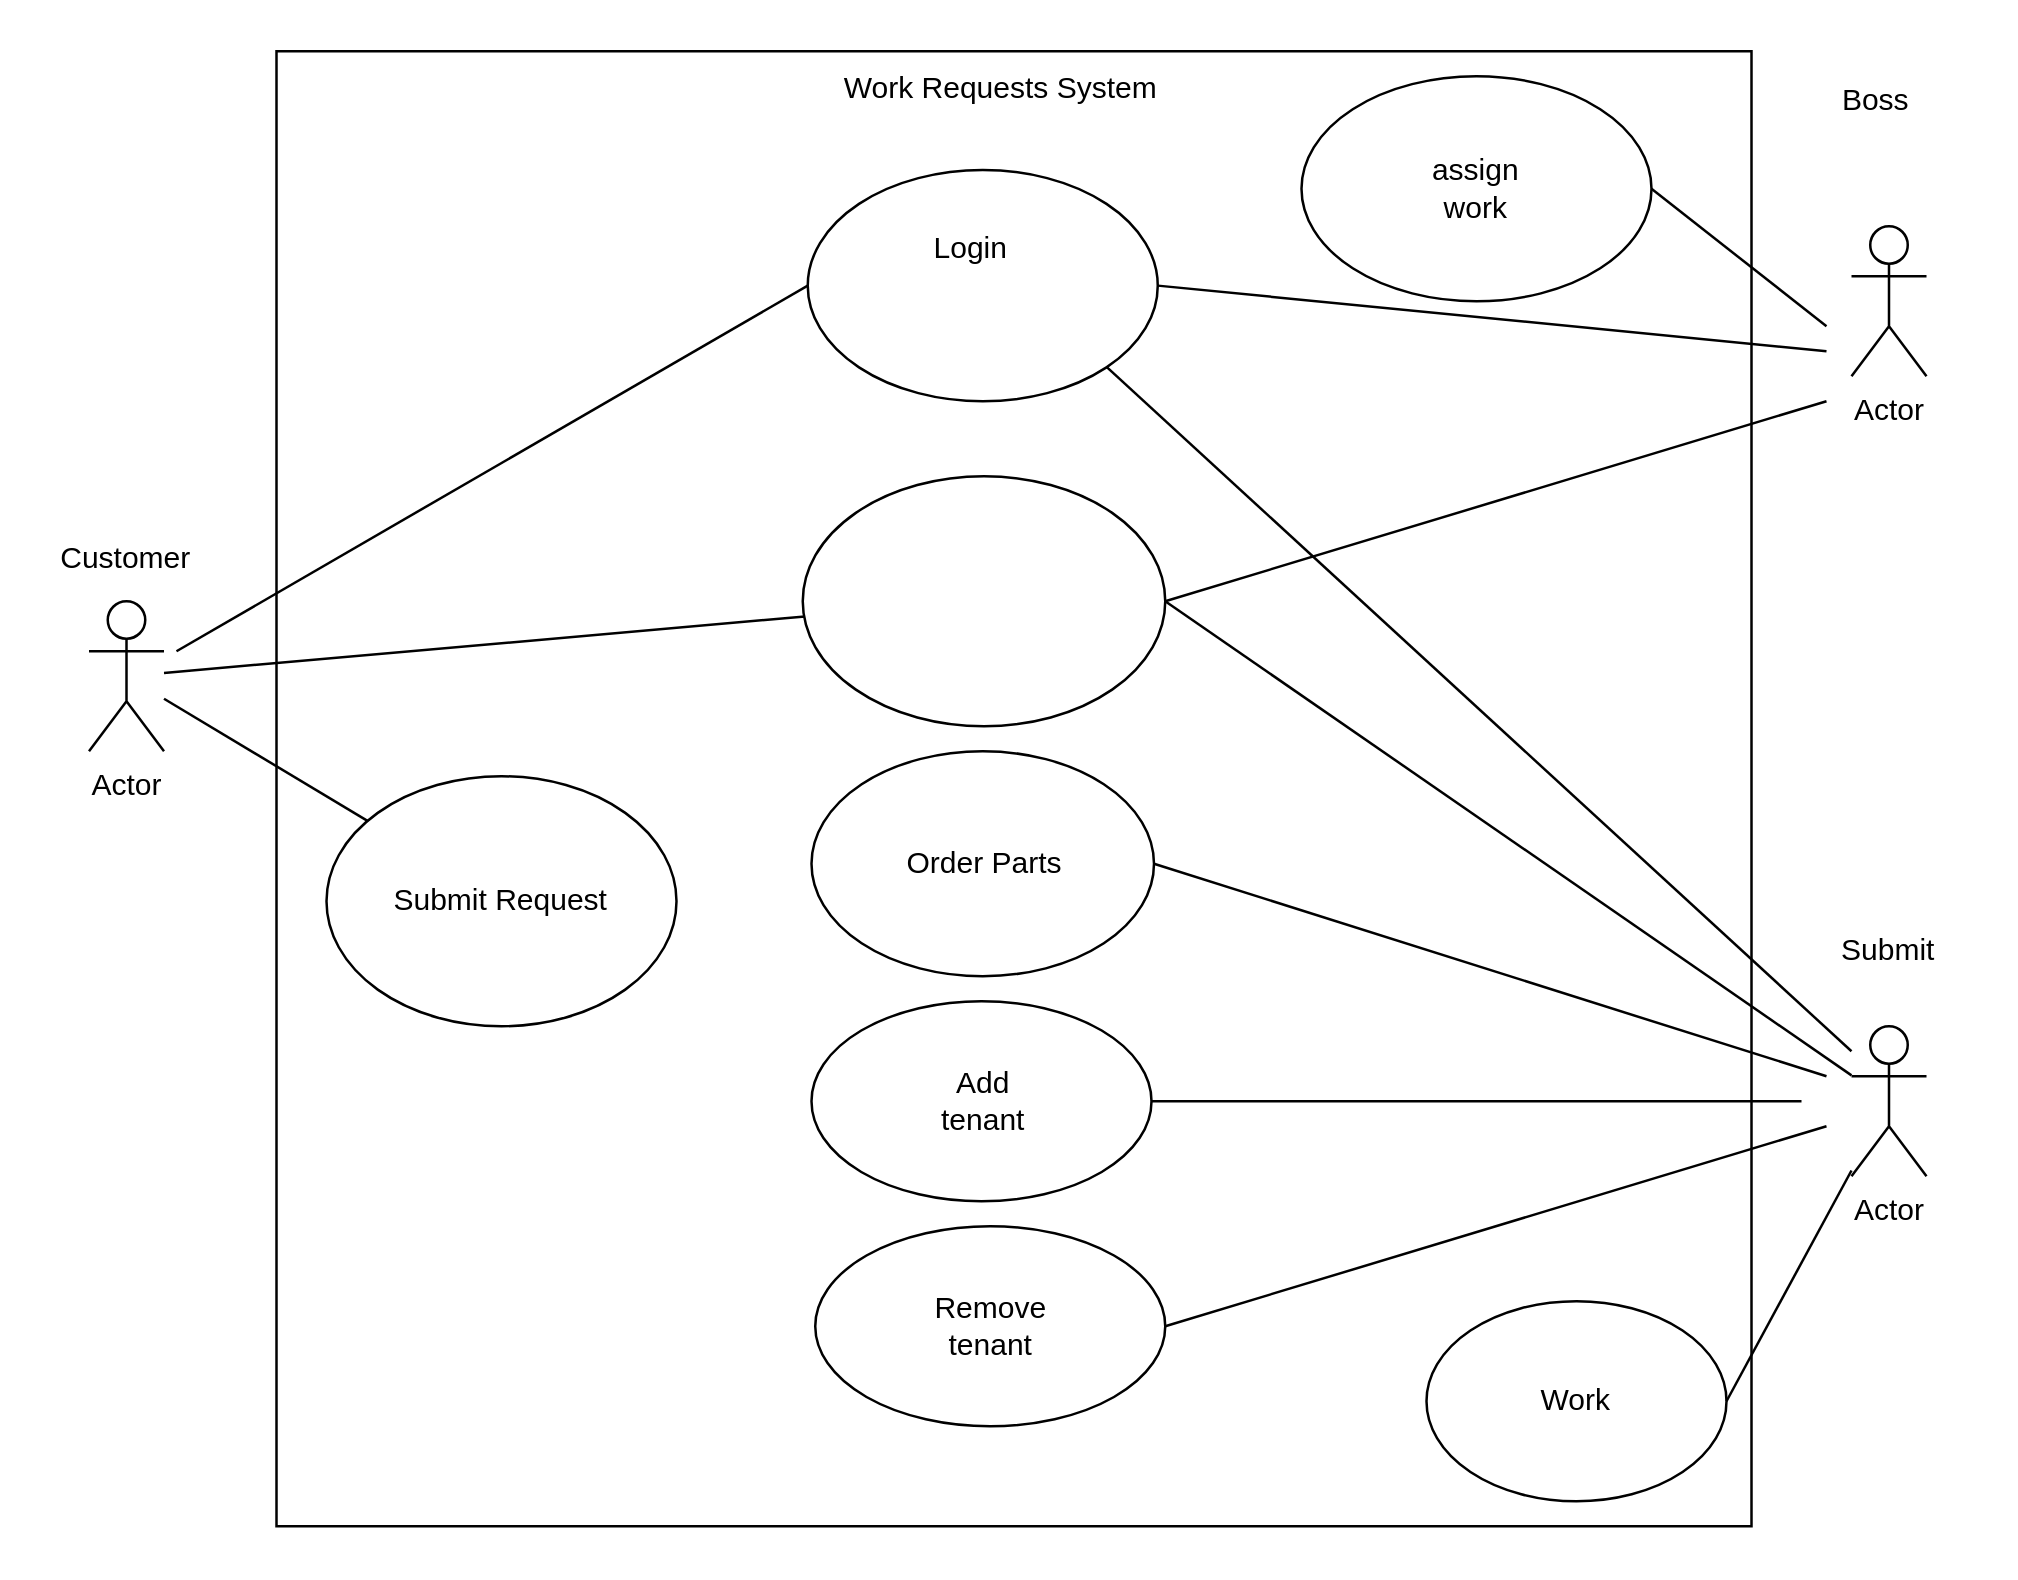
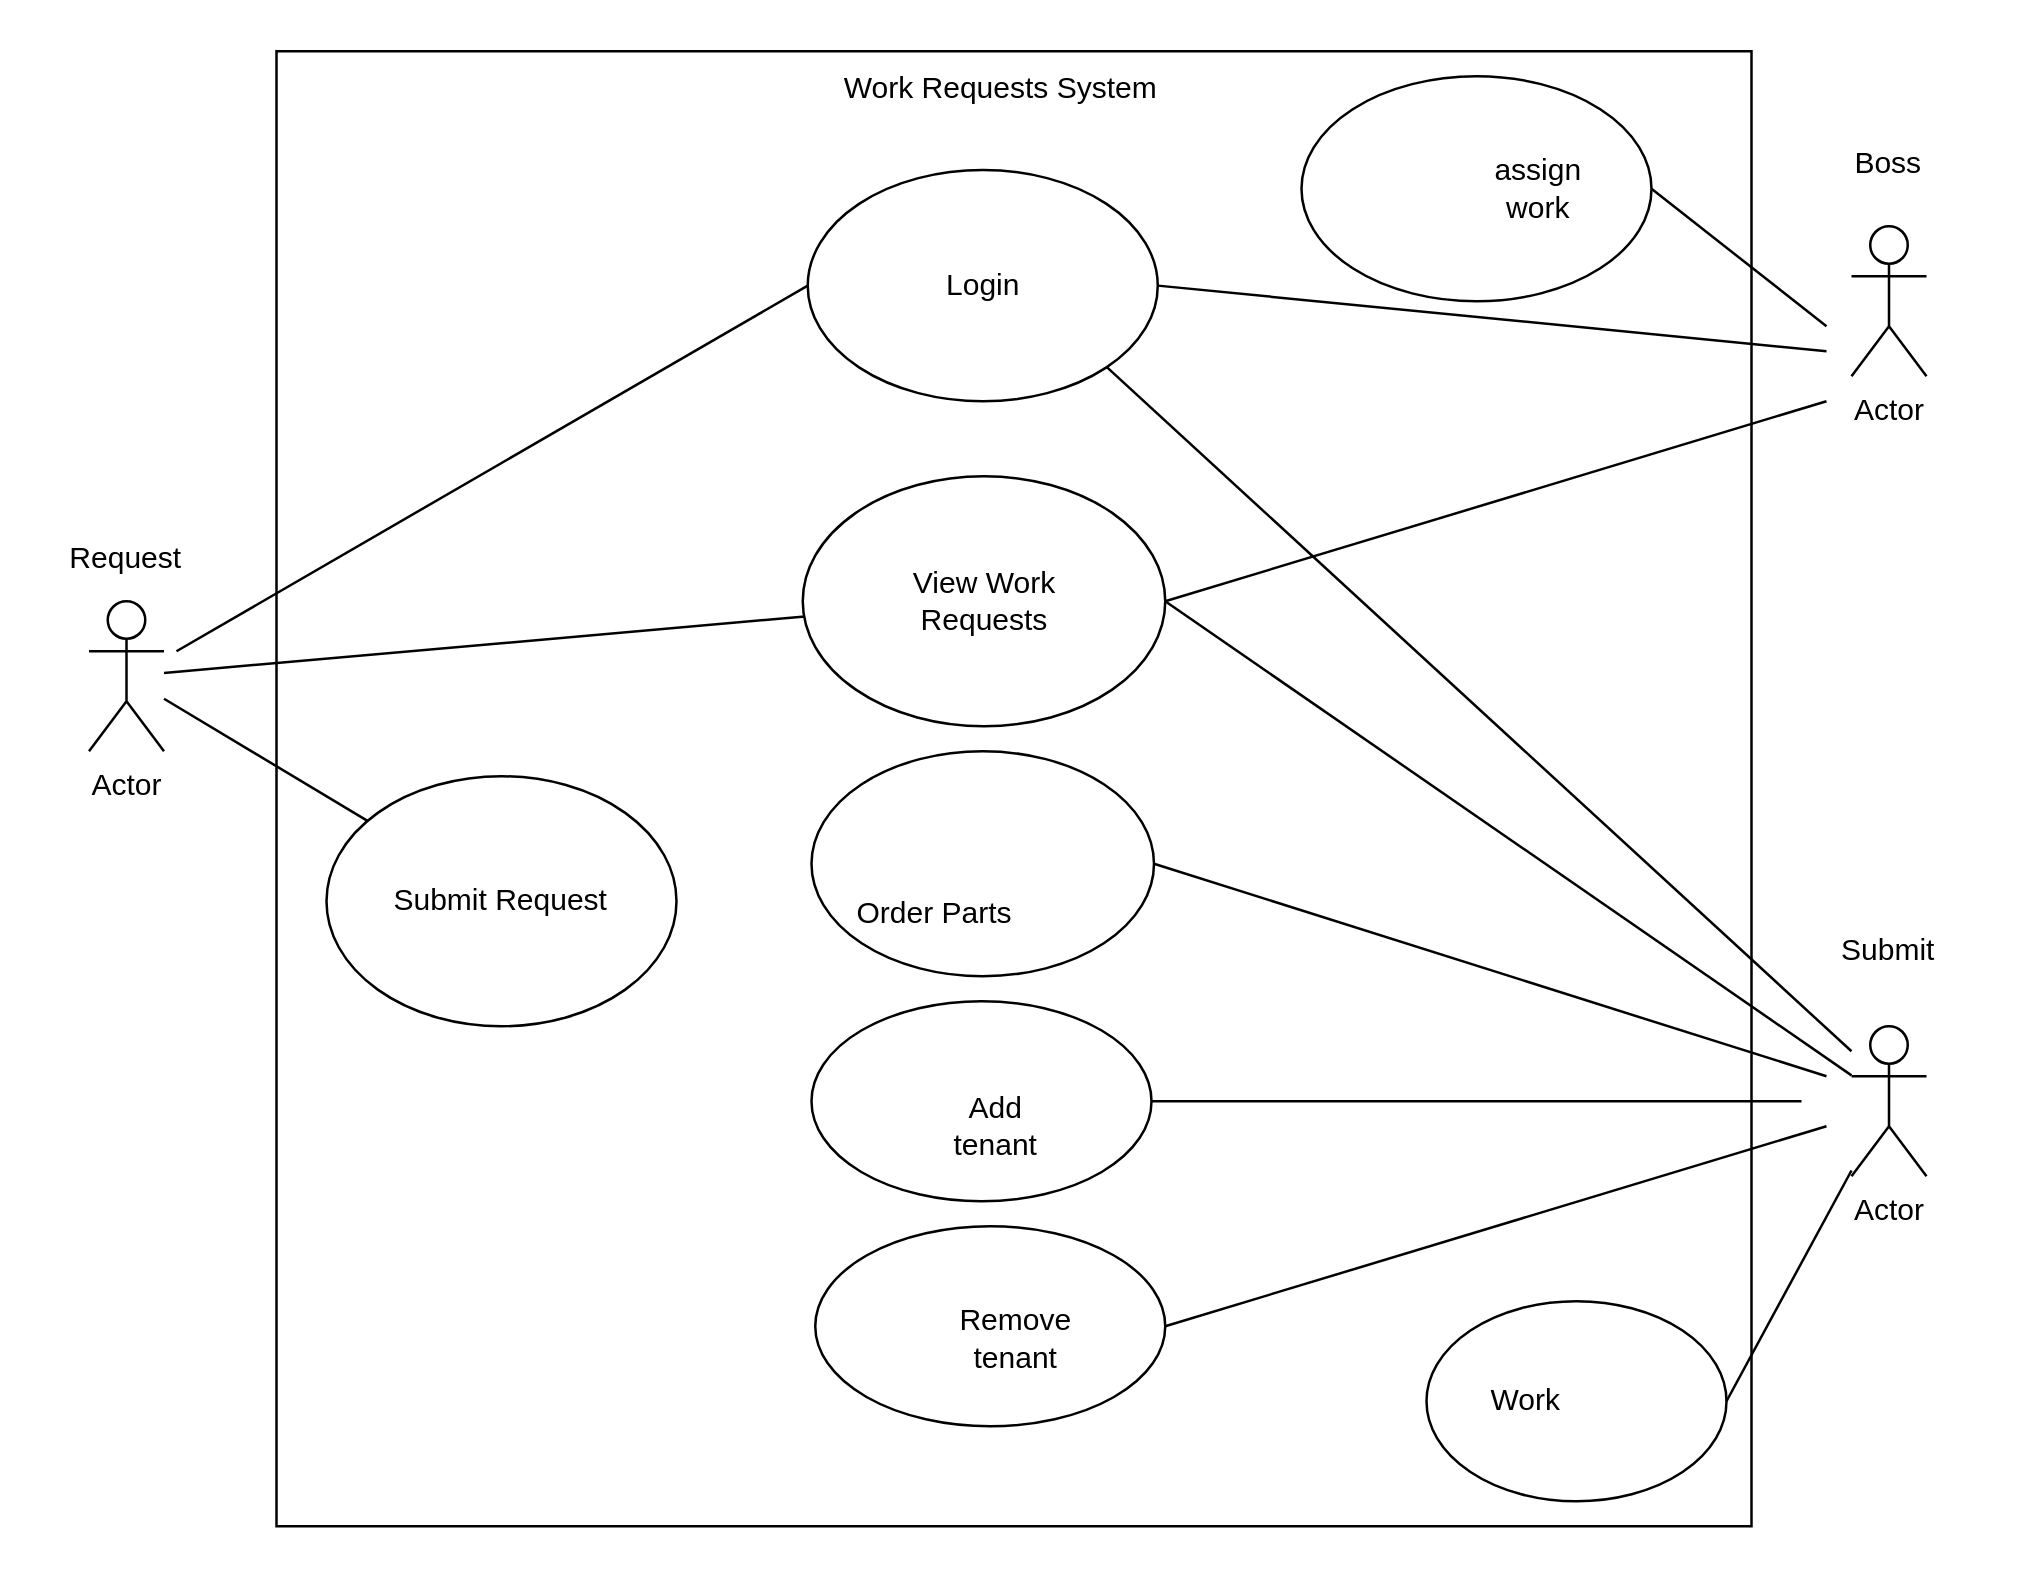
node "Boss": moved (1876, 101) -> (1889, 164)
node "assign work": moved (1476, 189) -> (1539, 189)
node "Login": moved (971, 249) -> (984, 286)
node "Customer": label "Customer" -> "Request"
node "View Work Requests": added
node "Order Parts": moved (984, 864) -> (934, 914)
node "Add tenant": moved (984, 1101) -> (996, 1126)
node "Remove tenant": moved (991, 1326) -> (1016, 1339)
node "Work": moved (1576, 1401) -> (1526, 1401)
